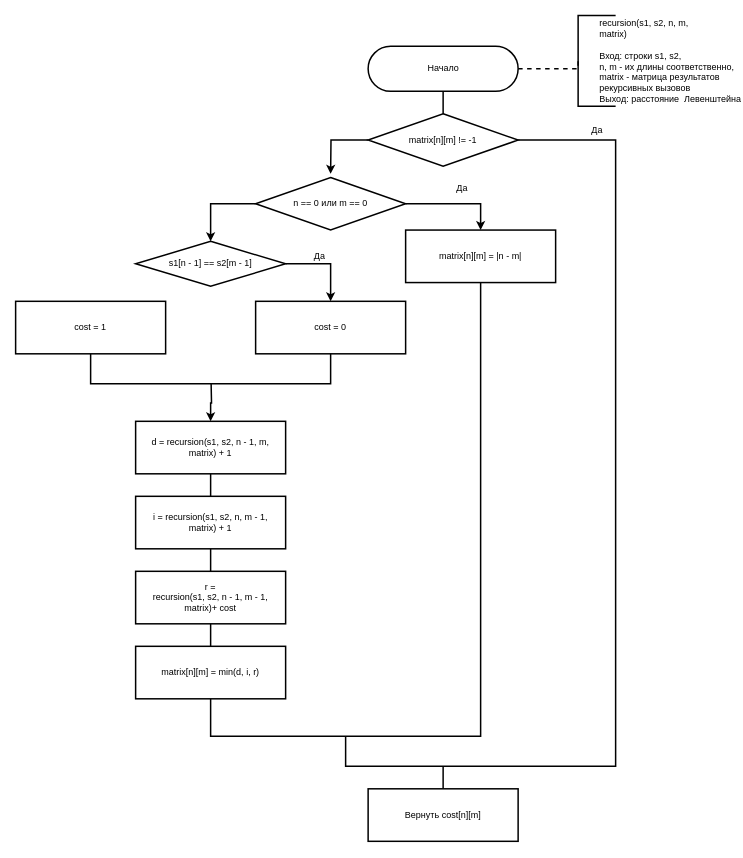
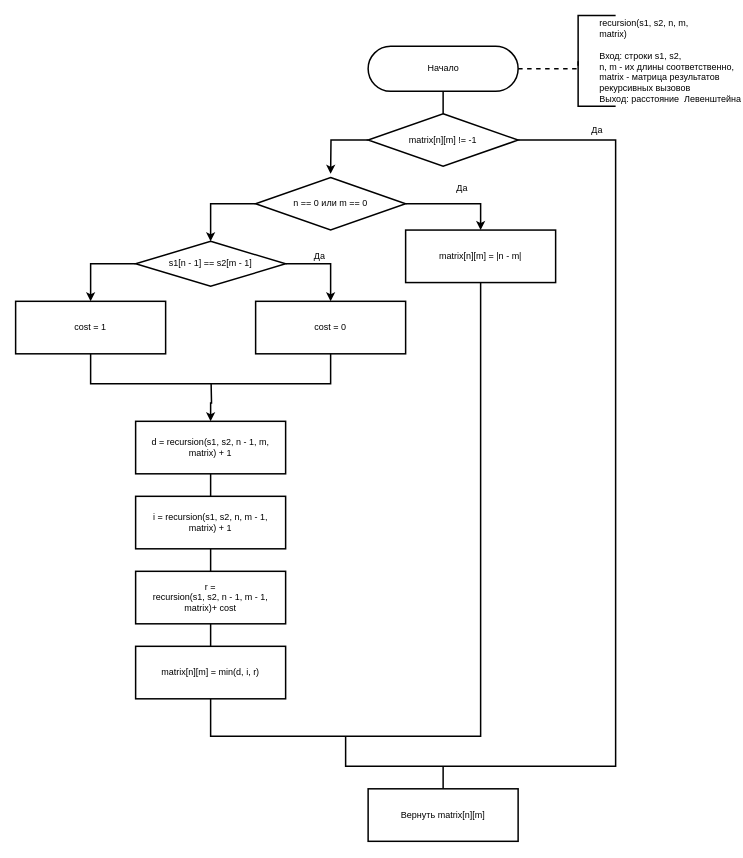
edge "s1[n - 1] == s2[m - 1]" -> "cost = 1": added
node "Вернуть cost[n][m]": label "Вернуть cost[n][m]" -> "Вернуть matrix[n][m]"
